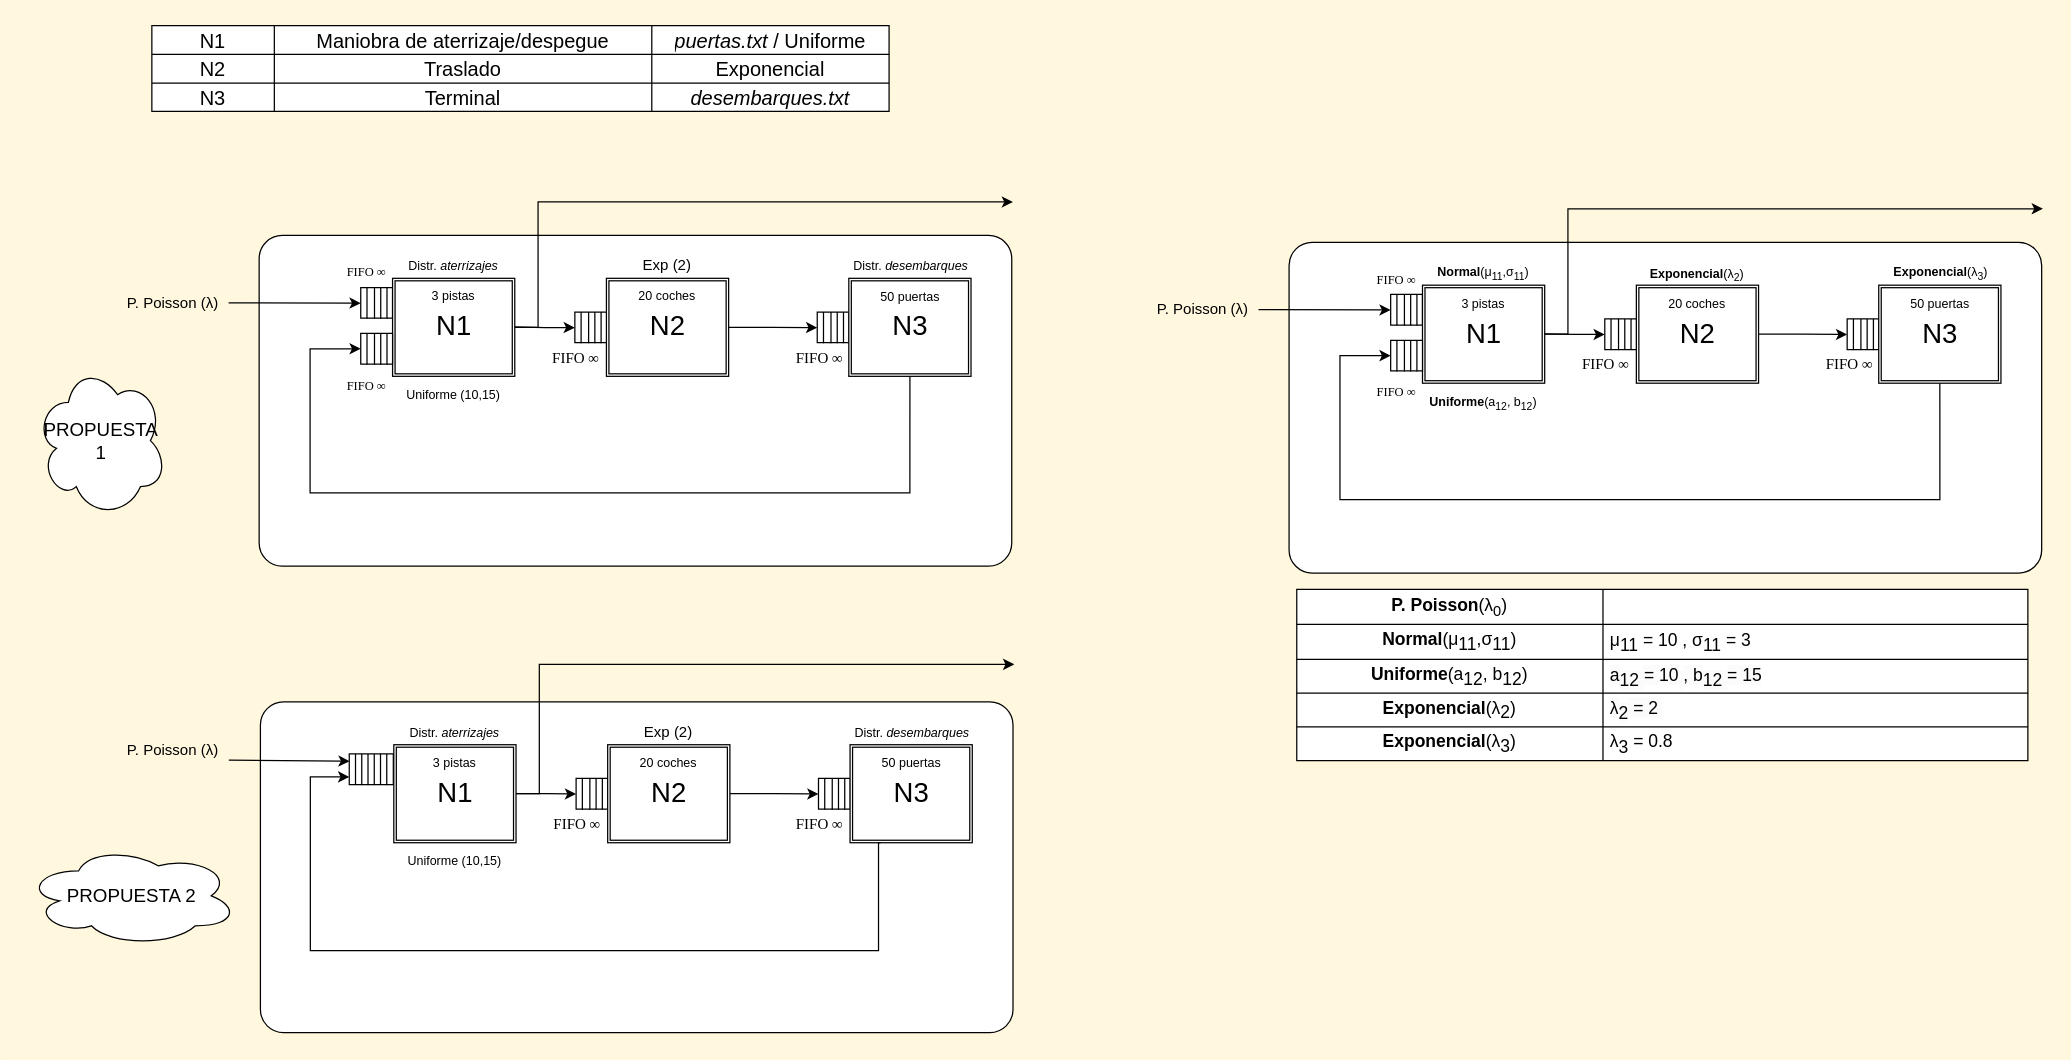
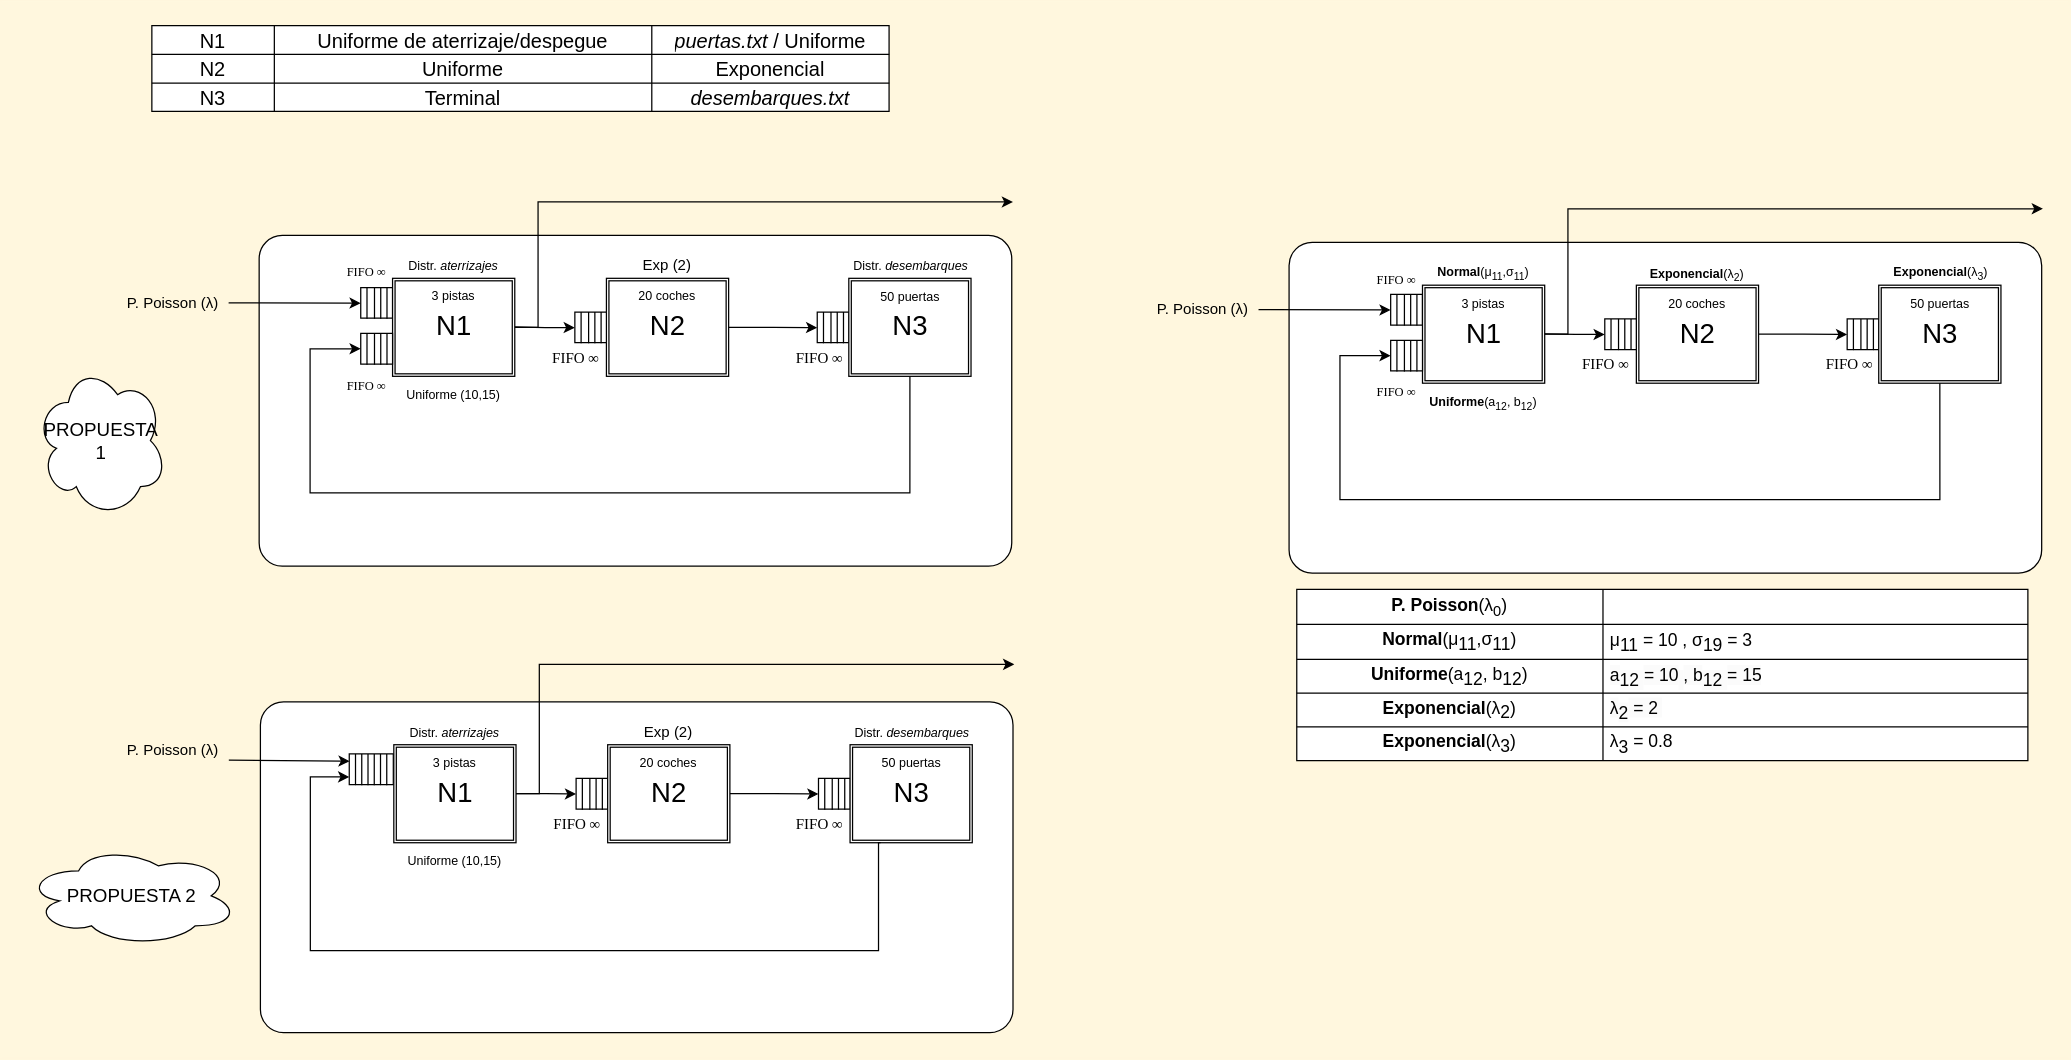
node "Maniobra de aterrizaje/despegue": label "Maniobra de aterrizaje/despegue" -> "Uniforme de aterrizaje/despegue"
node "Traslado": label "Traslado" -> "Uniforme"
node "μ11 = 10 , σ11 = 3": label "μ11 = 10 , σ11 = 3" -> "μ11 = 10 , σ19 = 3"
